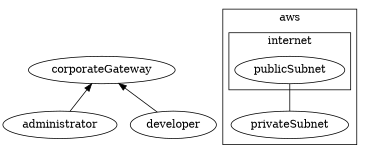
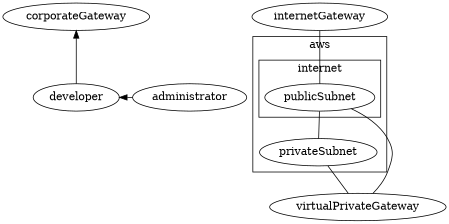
node "internetGateway": added
edge "administrator" -> "corporateGateway": now "administrator" -> "developer"
node "virtualPrivateGateway": added
